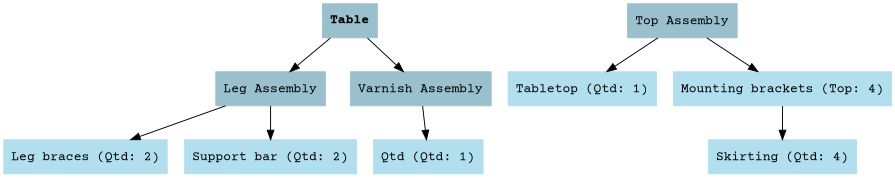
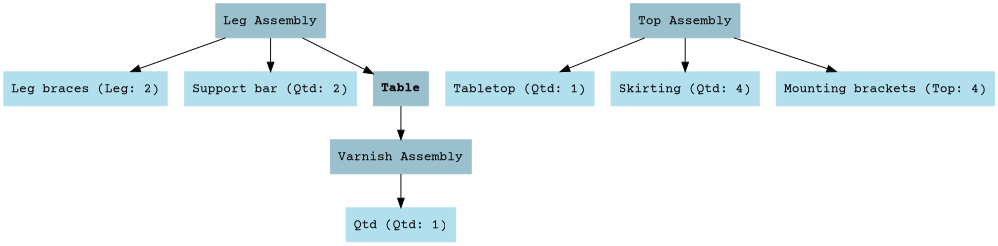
edge "Table" -> "Leg Assembly": reversed
edge "Mounting brackets (Top: 4)" -> "Skirting (Qtd: 4)": now "Top Assembly" -> "Skirting (Qtd: 4)"
node "Leg braces (Qtd: 2)": label "Leg braces (Qtd: 2)" -> "Leg braces (Leg: 2)"
